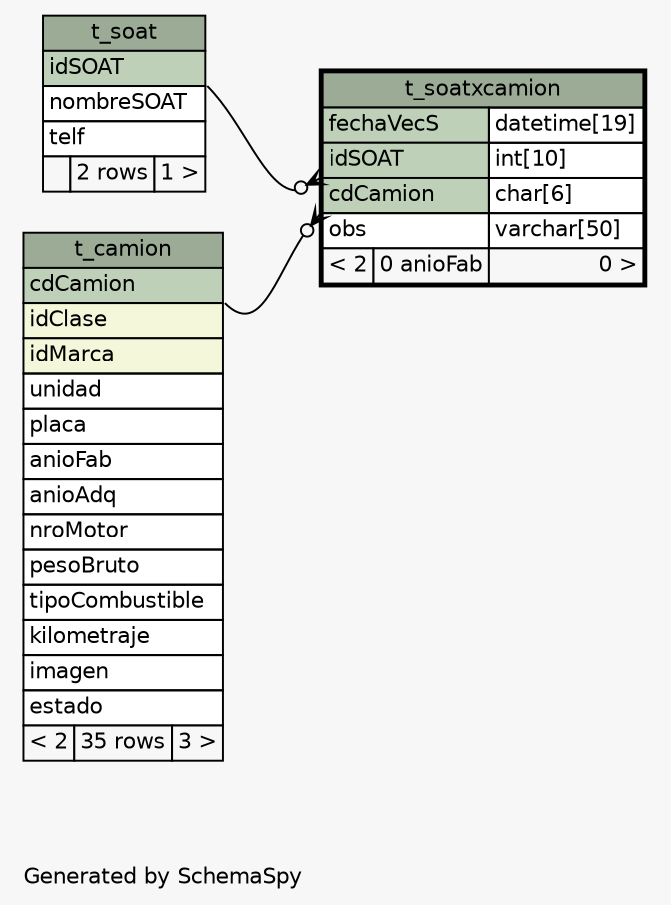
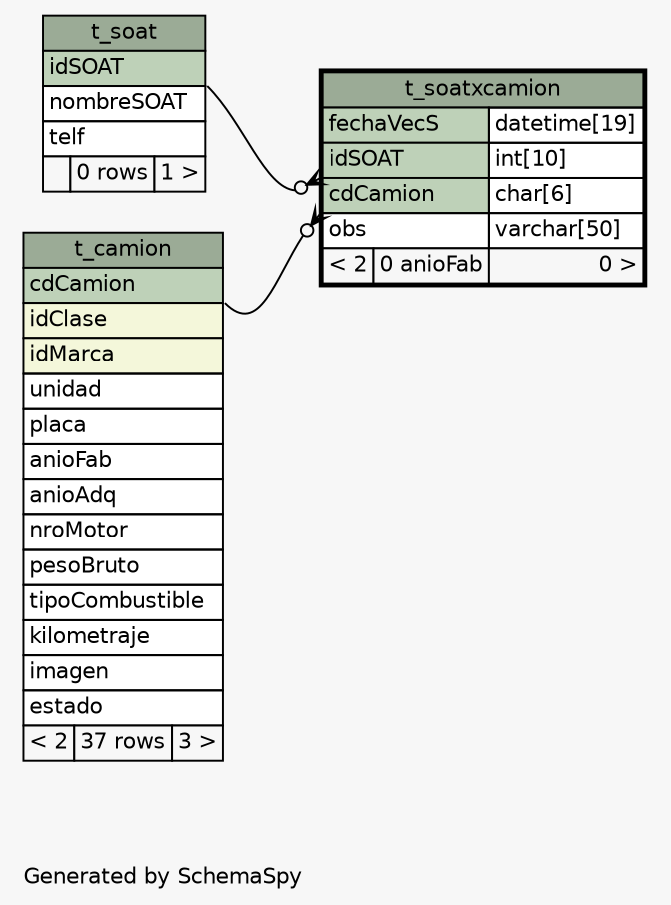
node "t_soat": text "2 rows" -> "0 rows"
node "t_camion": text "35 rows" -> "37 rows"
